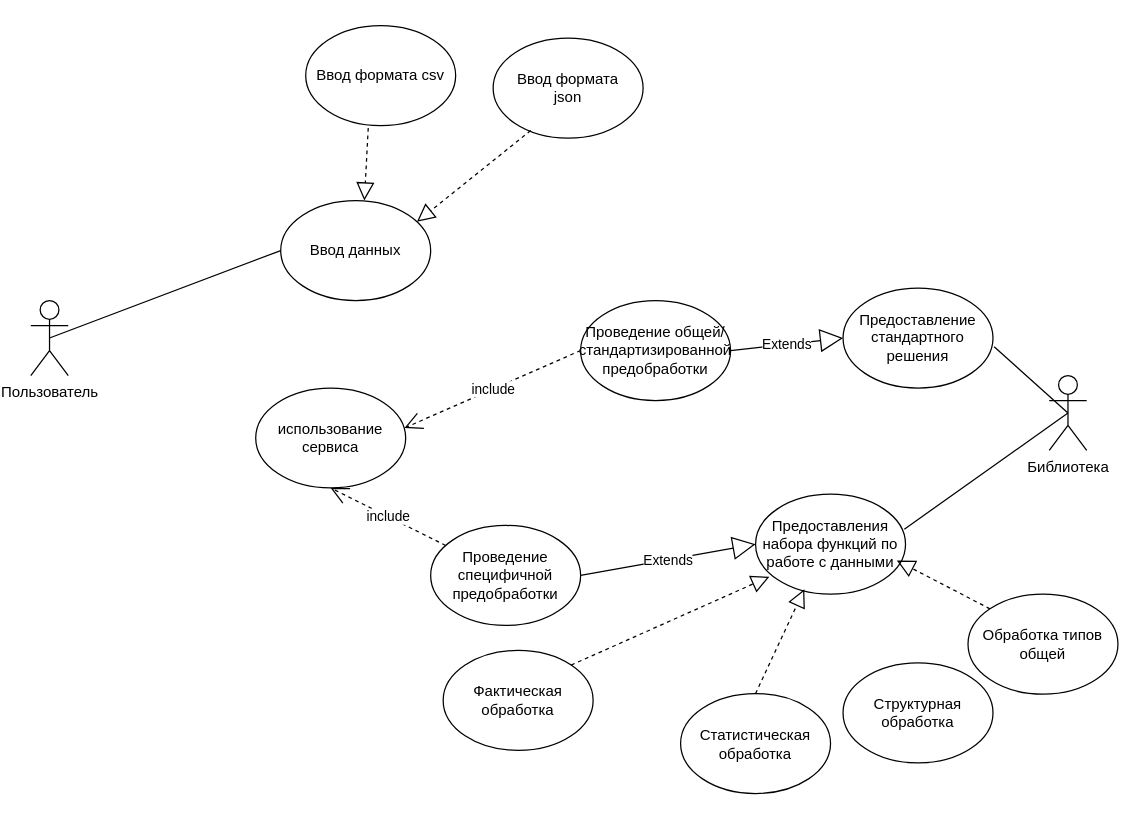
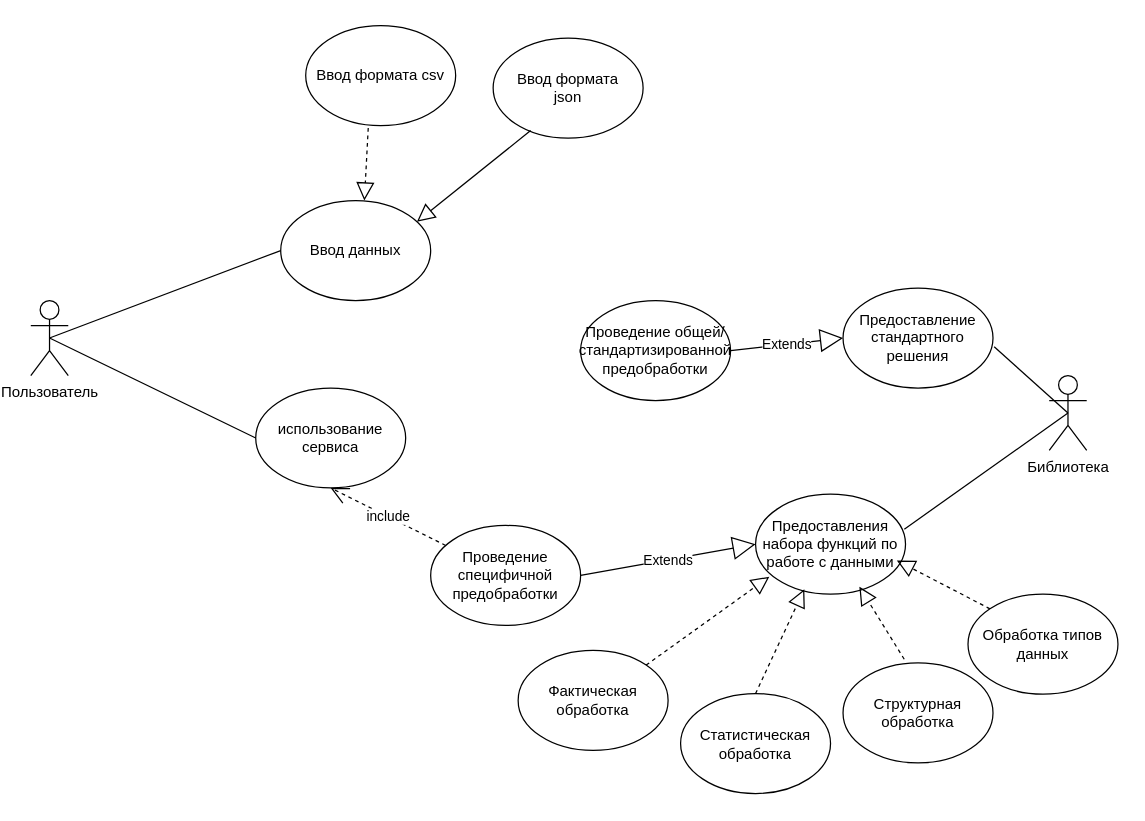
edge "Ввод формата json" -> "Ввод данных": style dashed -> solid
edge "Пользователь" -- "использование сервиса": added
edge "Проведение общей/стандартизированной предобработки" -> "использование сервиса": removed, label "include"
edge "Структурная обработка" -> "Предоставления набора функций по работе с данными": added
node "Обработка типов общей": label "Обработка типов общей" -> "Обработка типов данных"
node "Фактическая обработка": moved (518, 701) -> (593, 701)
